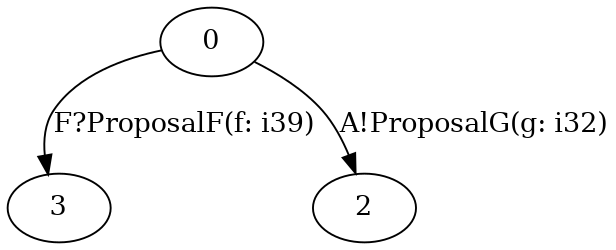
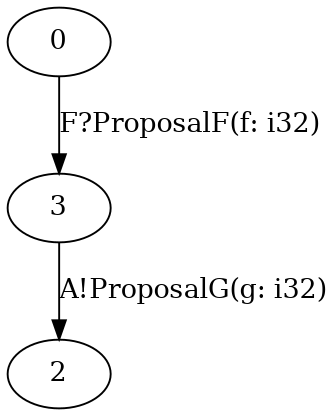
edge "0" -> "2": now "3" -> "2"
edge "0" -> "3": label "F?ProposalF(f: i39)" -> "F?ProposalF(f: i32)"
